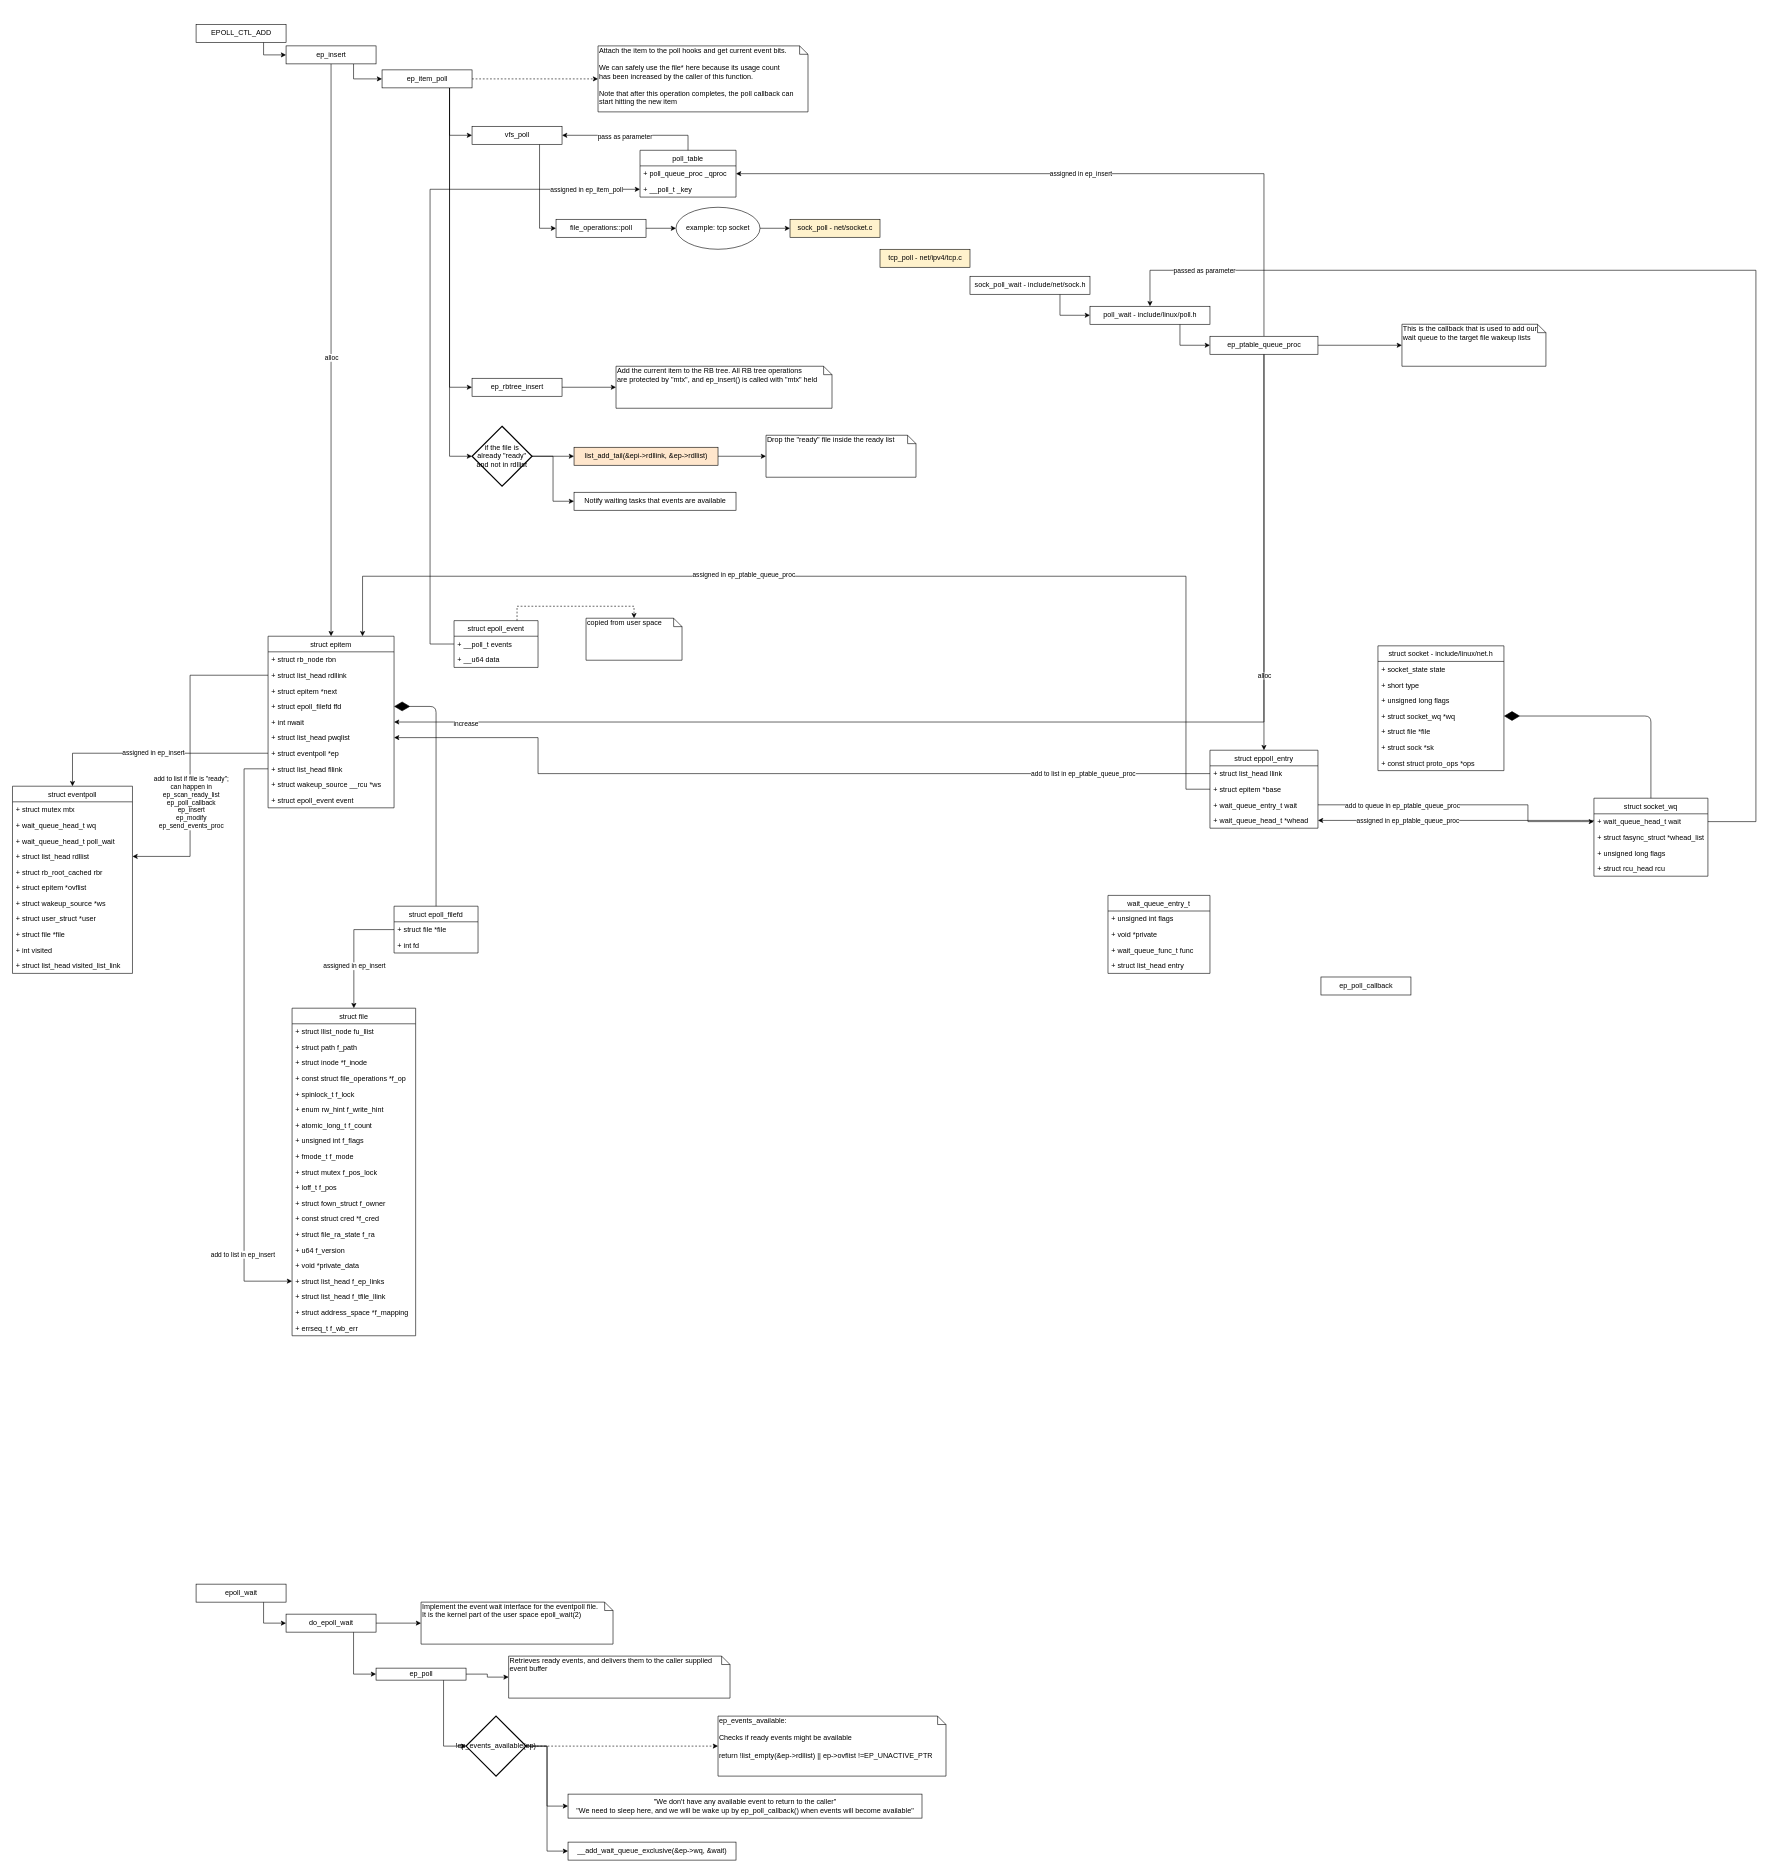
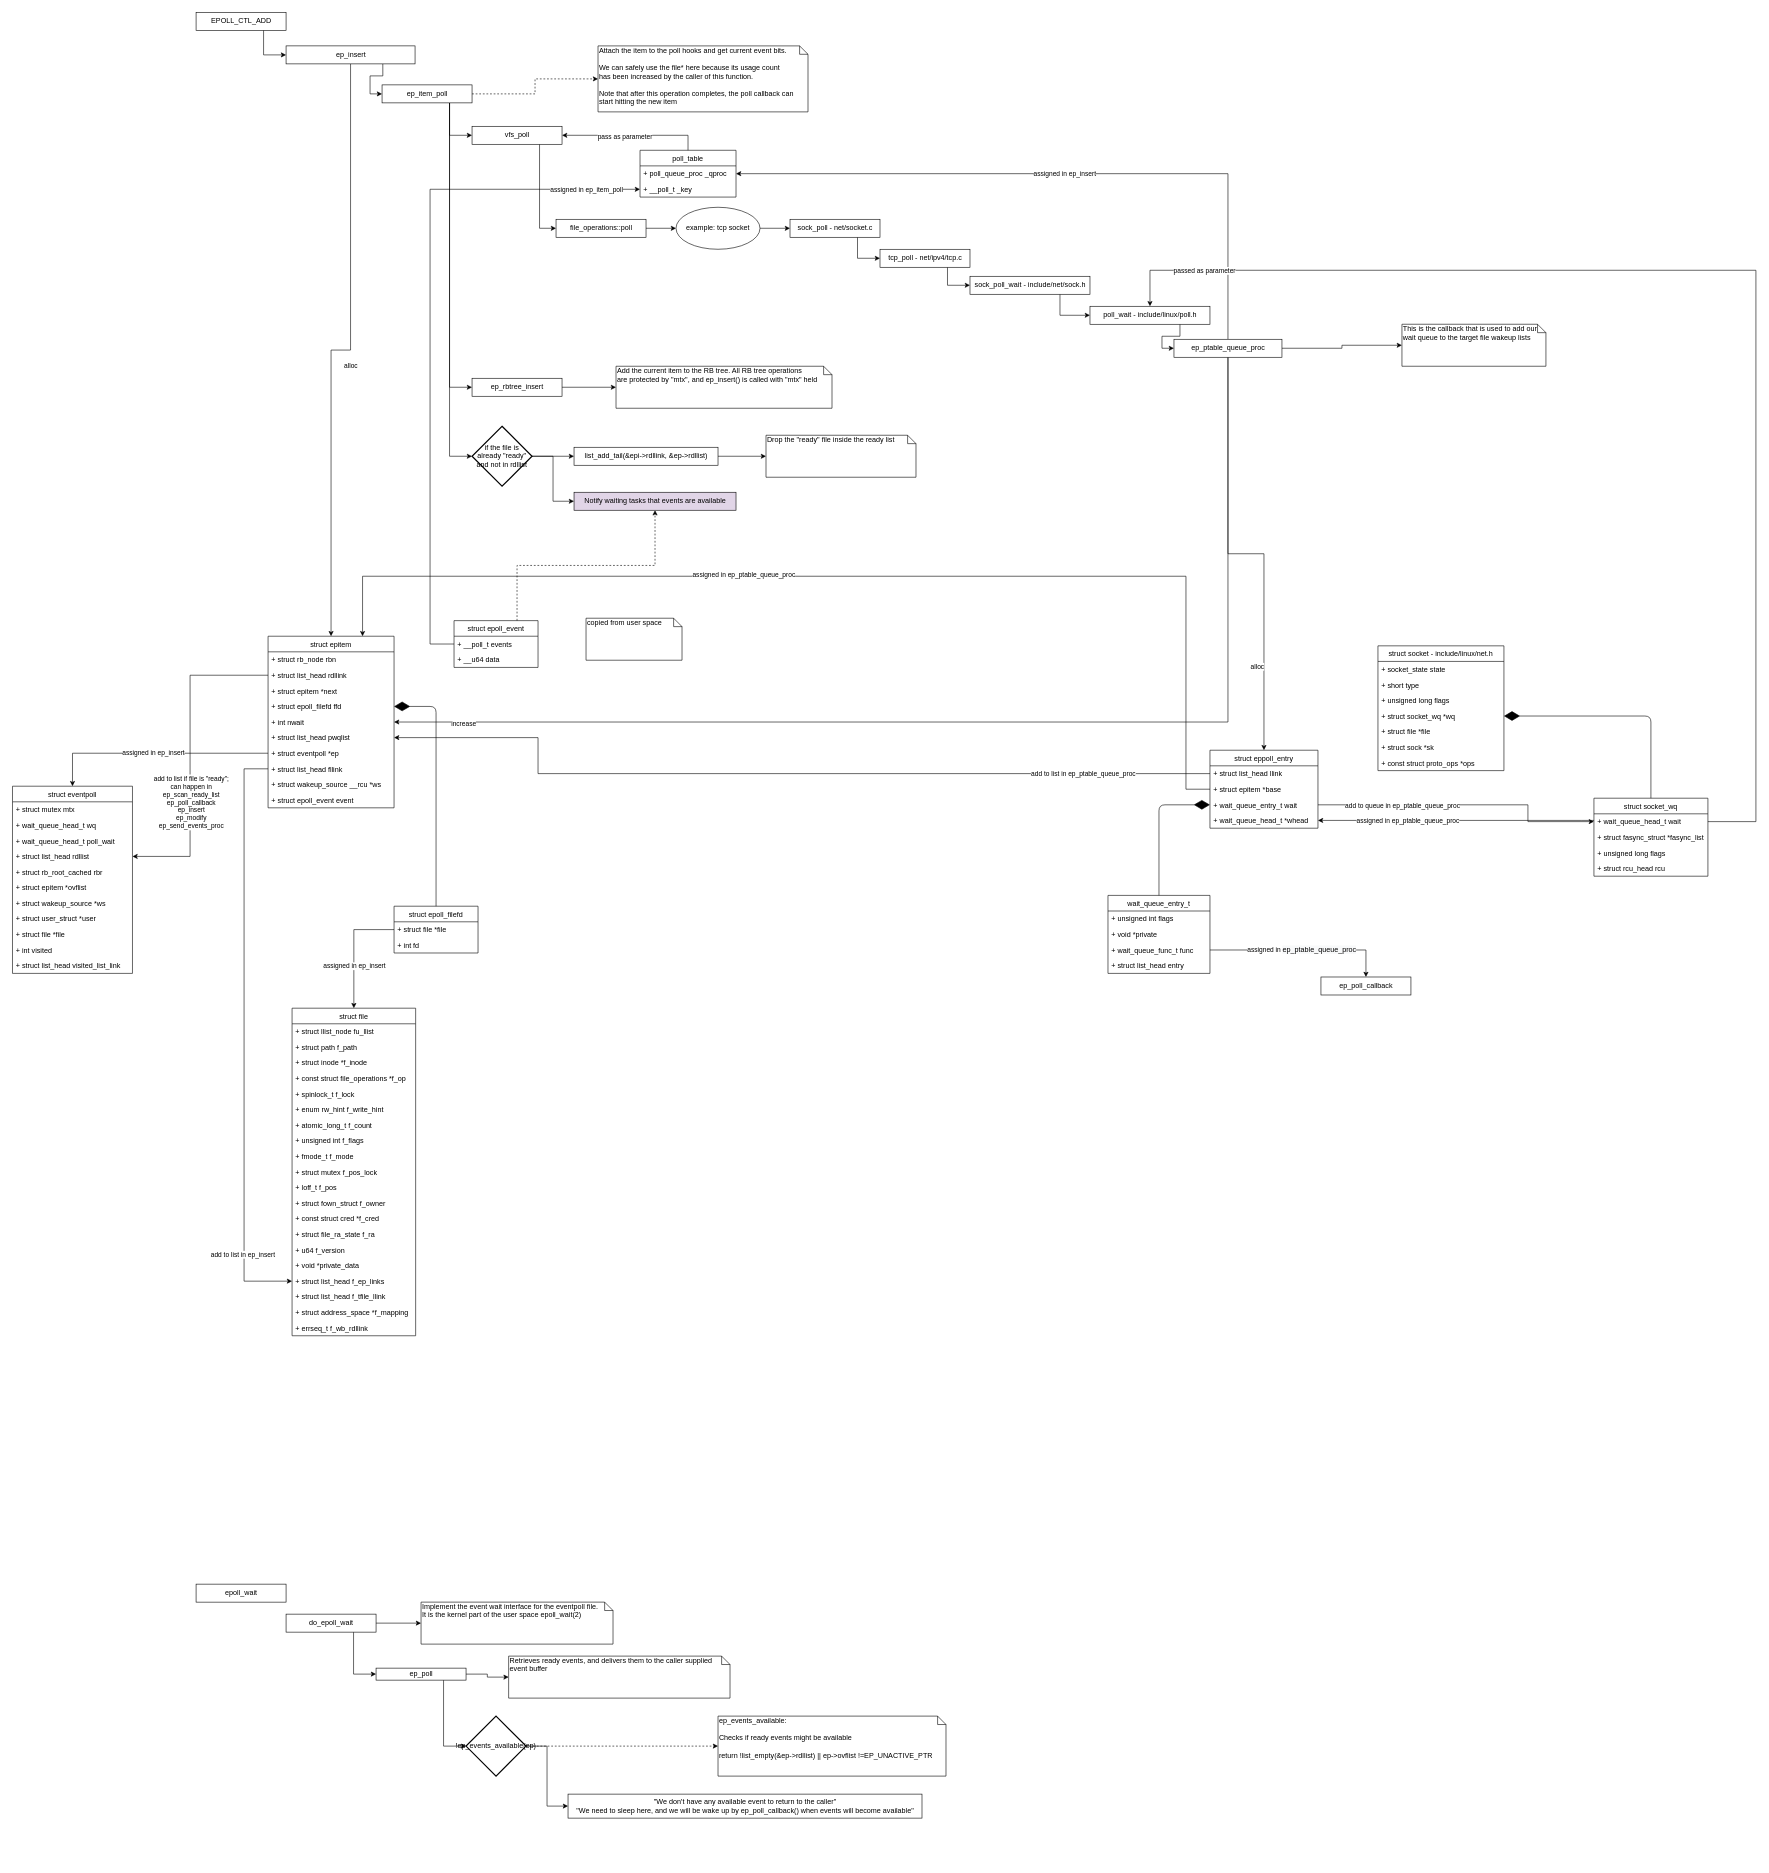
node "EPOLL_CTL_ADD": moved (241, 33) -> (241, 21)
node "ep_insert": size 90x18 -> 129x18
node "ep_item_poll": moved (427, 79) -> (427, 94)
node "sock_poll - net/socket.c": fillcolor #fff2cc -> #ffffff
edge "sock_poll - net/socket.c" -> "tcp_poll - net/ipv4/tcp.c": added
node "tcp_poll - net/ipv4/tcp.c": fillcolor #fff2cc -> #ffffff
edge "tcp_poll - net/ipv4/tcp.c" -> "sock_poll_wait - include/net/sock.h": added
node "ep_ptable_queue_proc": moved (1264, 345) -> (1228, 348)
node "list_add_tail(&epi->rdllink, &ep->rdllist)": fillcolor #ffe6cc -> #ffffff
node "Notify waiting tasks that events are available": fillcolor #ffffff -> #e1d5e7
edge "struct epoll_event" -> "copied from user space": now "struct epoll_event" -> "Notify waiting tasks that events are available"
edge "wait_queue_entry_t" -> "+ wait_queue_entry_t wait": added
node "+ struct fasync_struct *whead_list": label "+ struct fasync_struct *whead_list" -> "+ struct fasync_struct *fasync_list"
edge "+ wait_queue_func_t func" -> "ep_poll_callback": added, label "assigned in ep_ptable_queue_proc"
node "+ errseq_t f_wb_err": label "+ errseq_t f_wb_err" -> "+ errseq_t f_wb_rdllink"
edge "epoll_wait" -> "do_epoll_wait": removed
edge "!ep_events_available(ep)" -> "__add_wait_queue_exclusive(&ep->wq, &wait)": removed
node "__add_wait_queue_exclusive(&ep->wq, &wait)": removed
